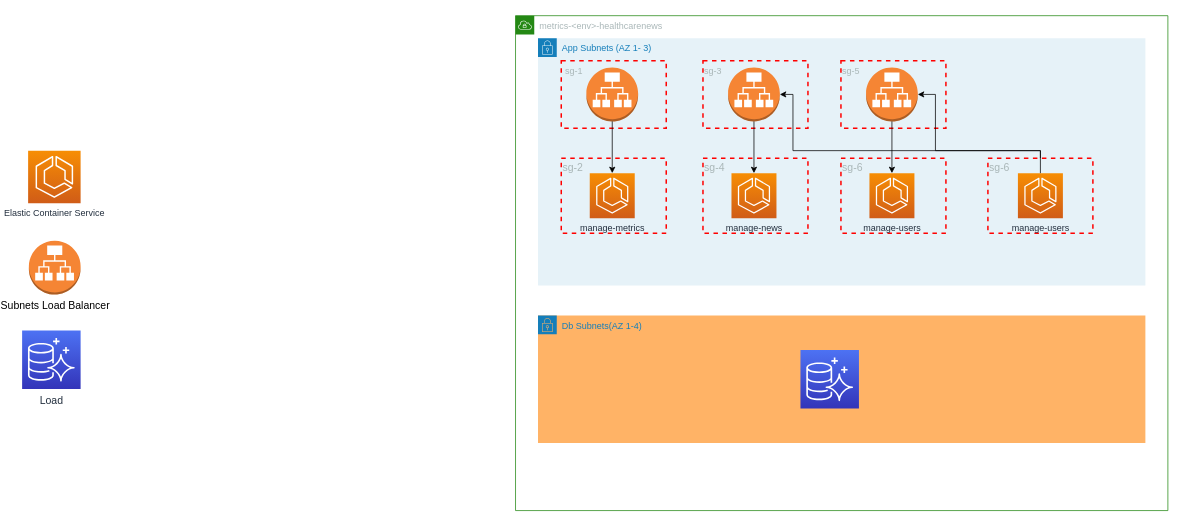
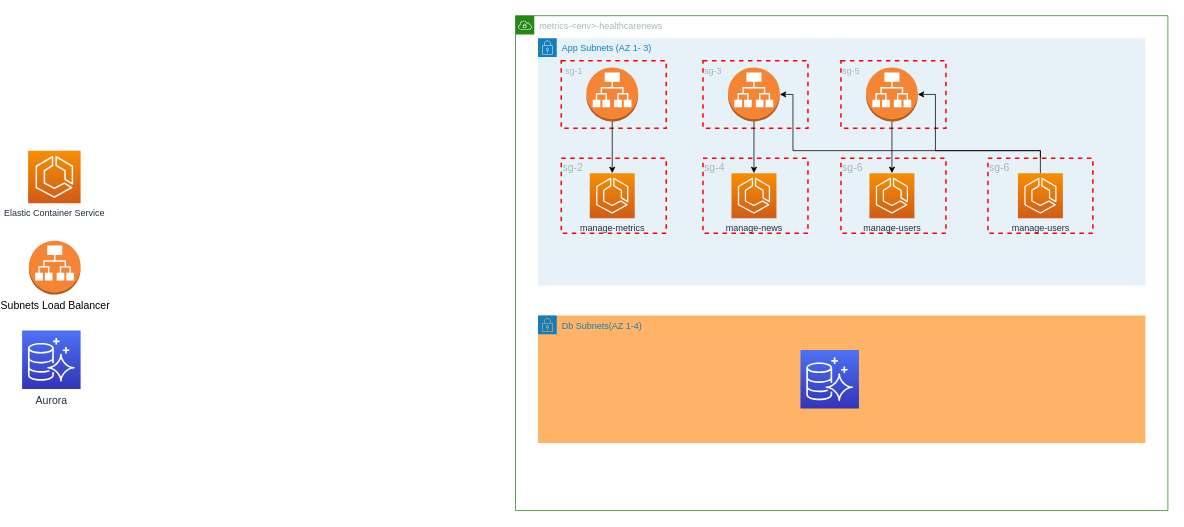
node "Load": label "Load" -> "Aurora"
